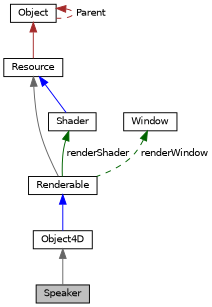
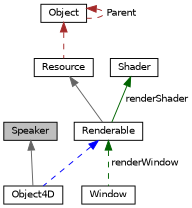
edge "Resource" -> "Object": style solid -> dashed
edge "Shader" -> "Resource": removed
edge "Renderable" -> "Window": reversed
edge "Object4D" -> "Renderable": style solid -> dashed
edge "Speaker" -> "Object4D": reversed
